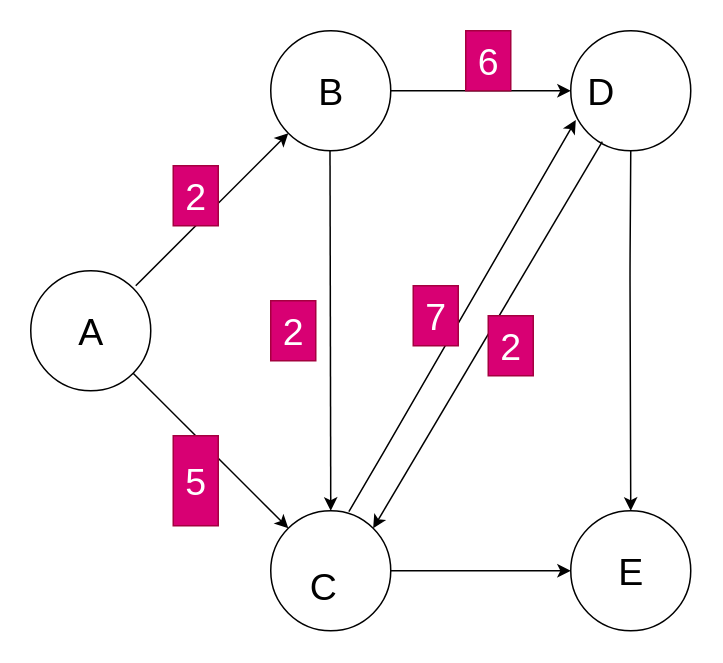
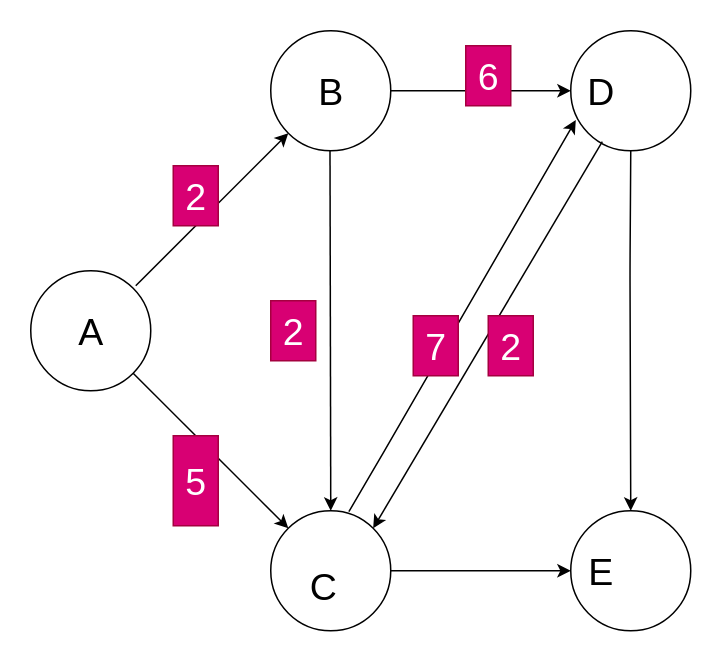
node "6": moved (488, 61) -> (488, 76)
node "7": moved (436, 316) -> (436, 346)
node "E": moved (631, 571) -> (601, 571)
